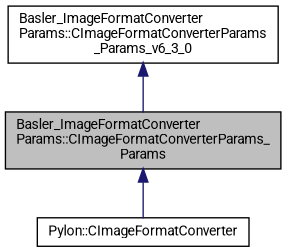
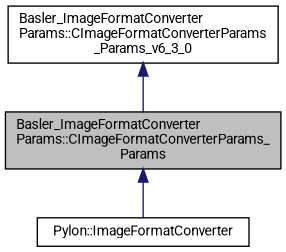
node "Pylon::CImageFormatConverter": label "Pylon::CImageFormatConverter" -> "Pylon::ImageFormatConverter"
